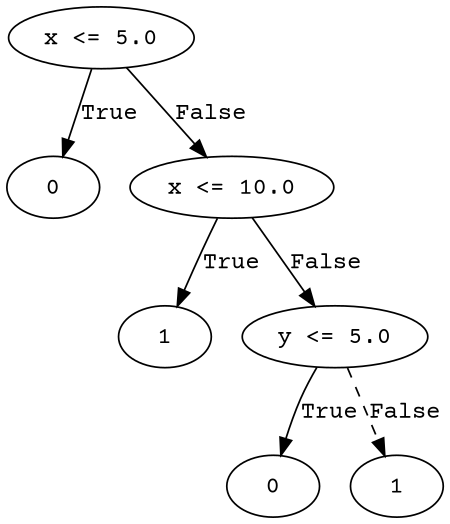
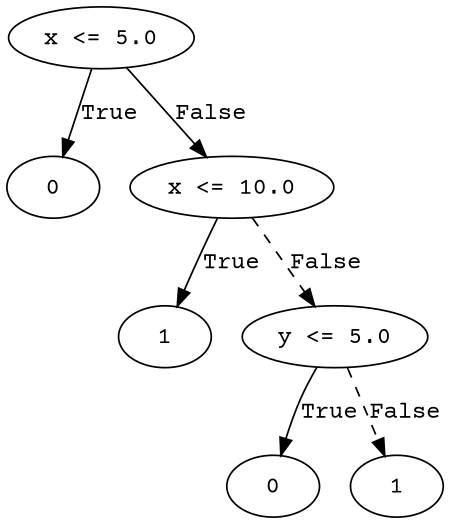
edge "x <= 10.0" -> "y <= 5.0": style solid -> dashed
